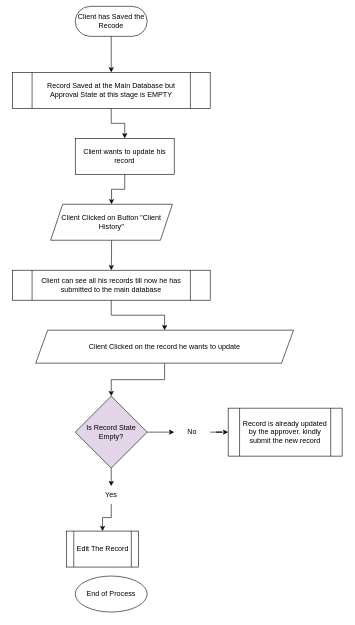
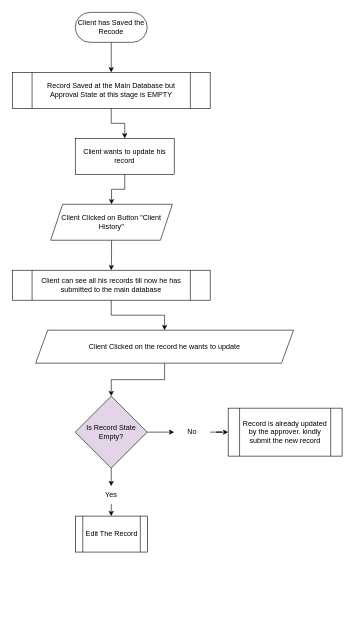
node "Client has Saved the Recode": moved (111, 21) -> (111, 27)
node "Edit The Record": moved (103, 549) -> (112, 534)
node "End of Process": removed
